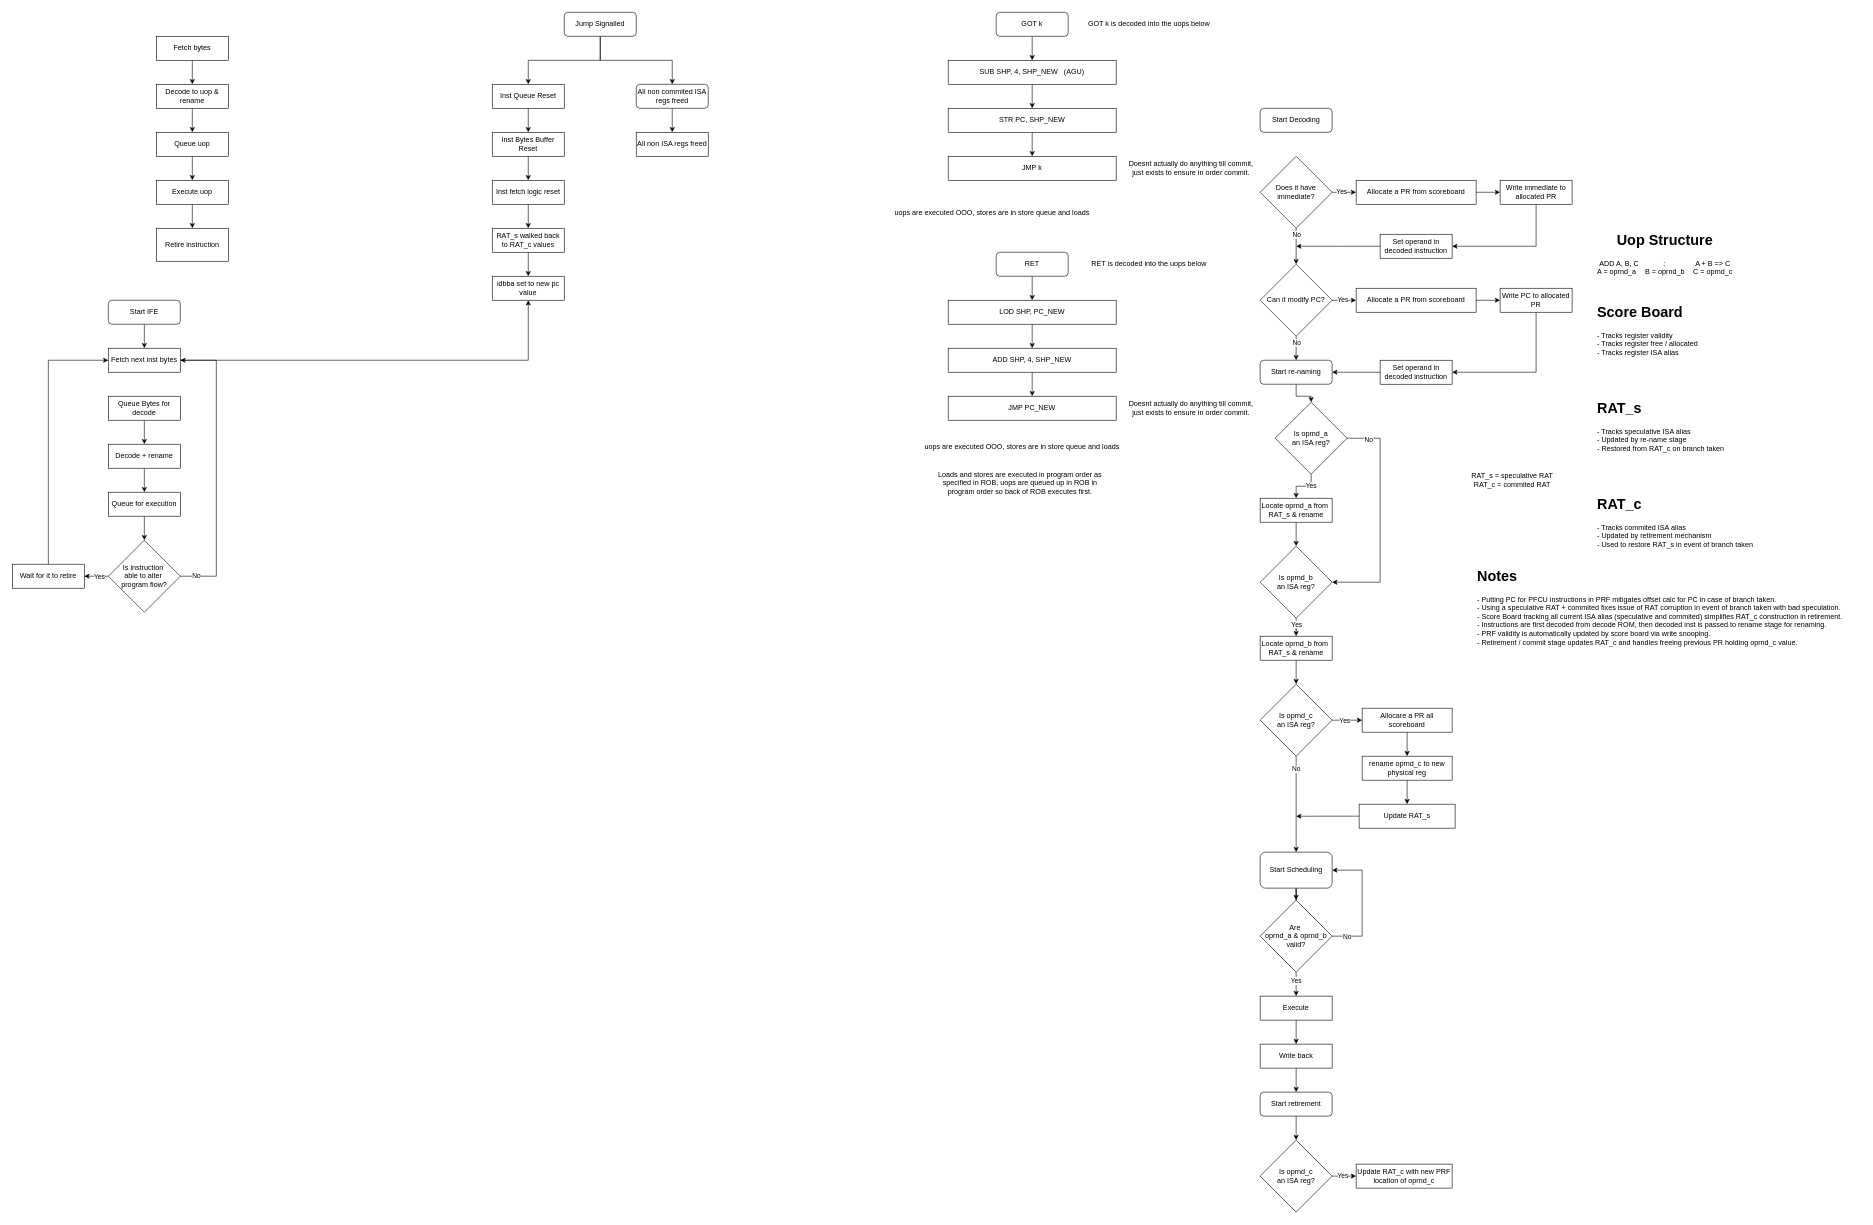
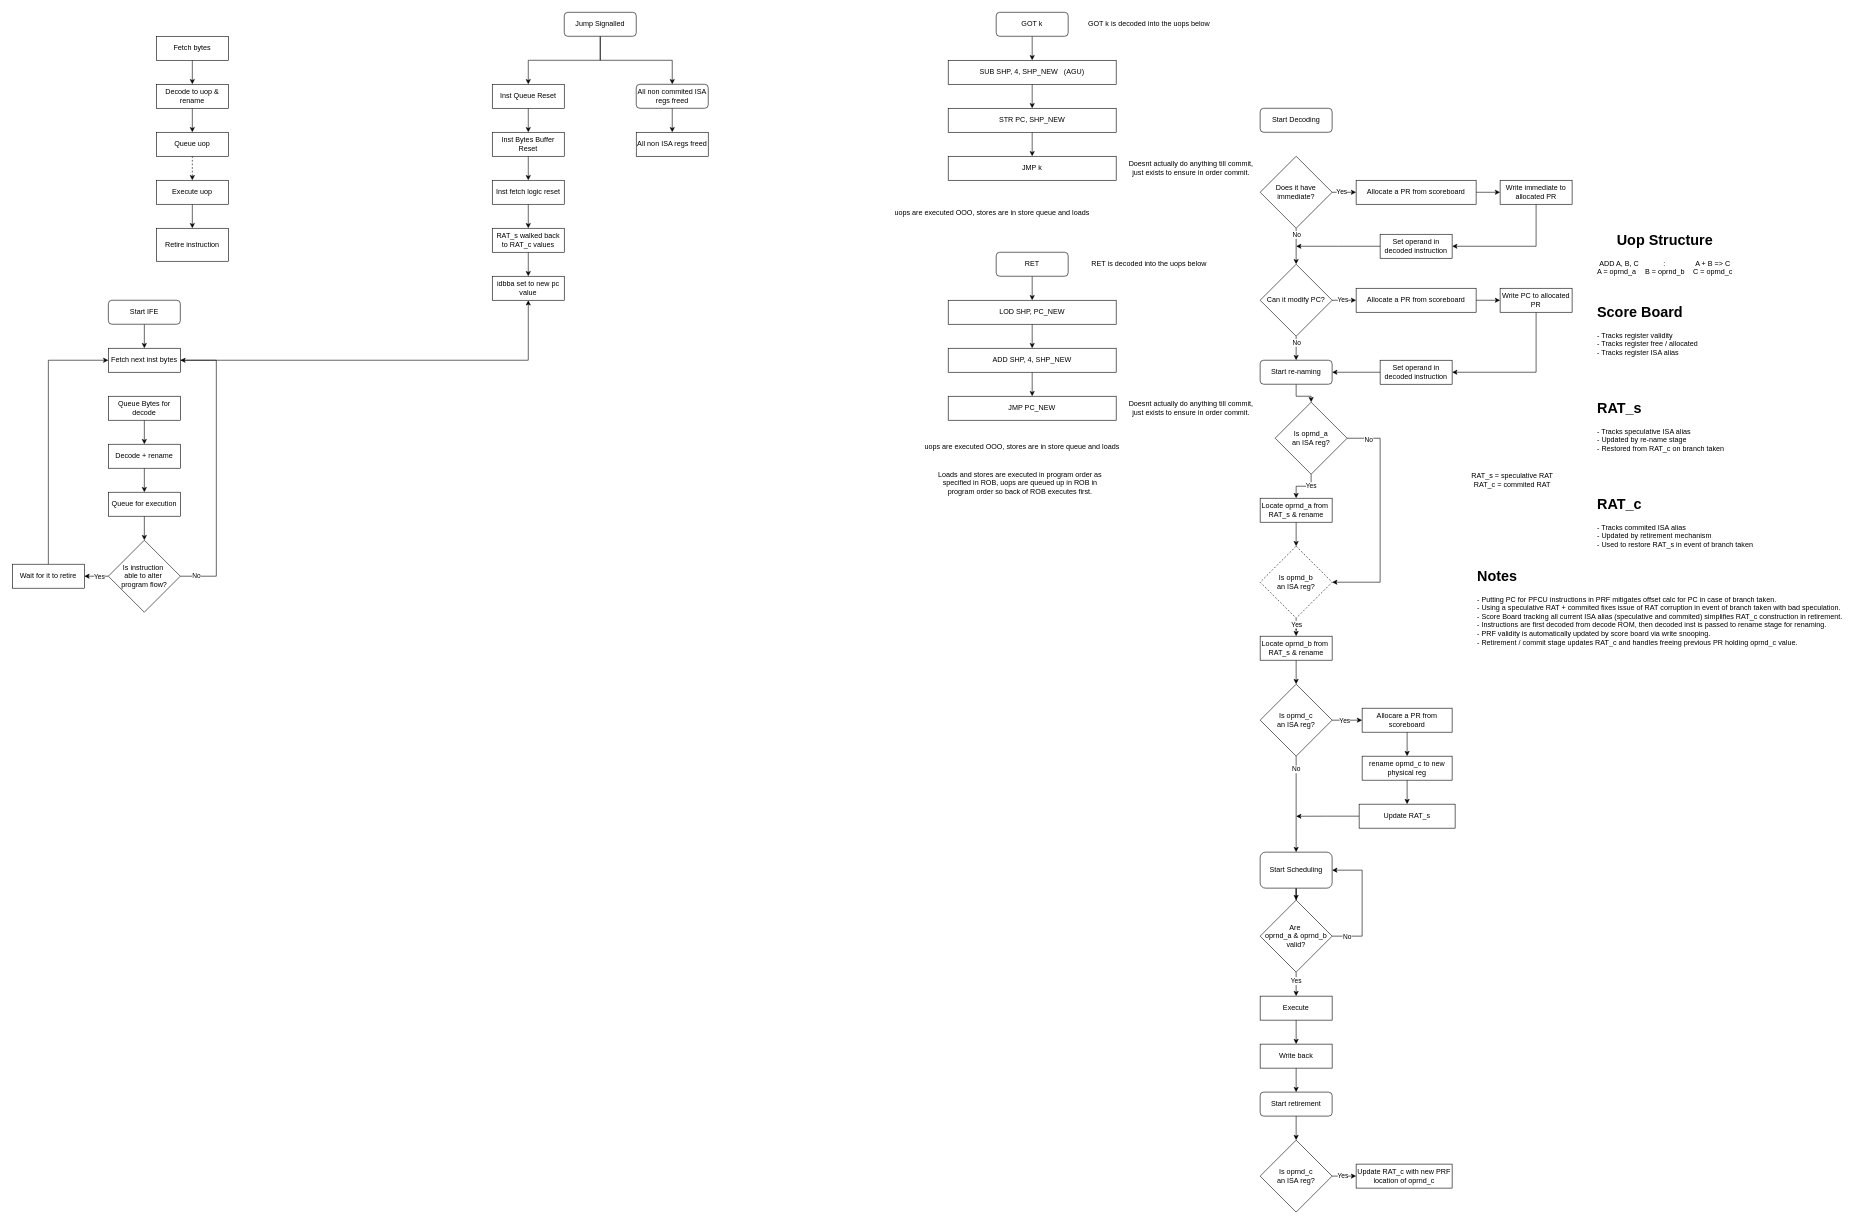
edge "Queue uop" -> "Execute uop": style solid -> dashed
node "Is oprnd_b an ISA reg?": style solid -> dashed
node "Allocare a PR all scoreboard": label "Allocare a PR all scoreboard" -> "Allocare a PR from scoreboard"
